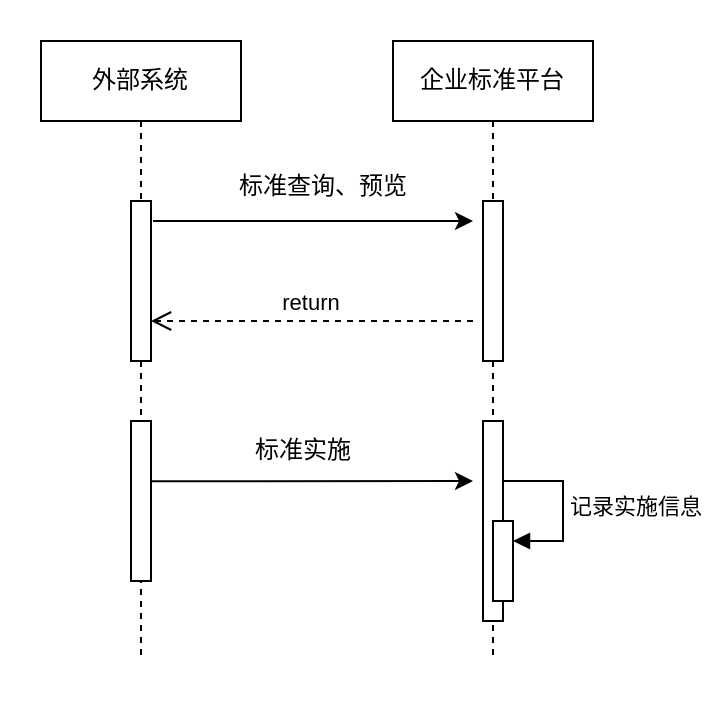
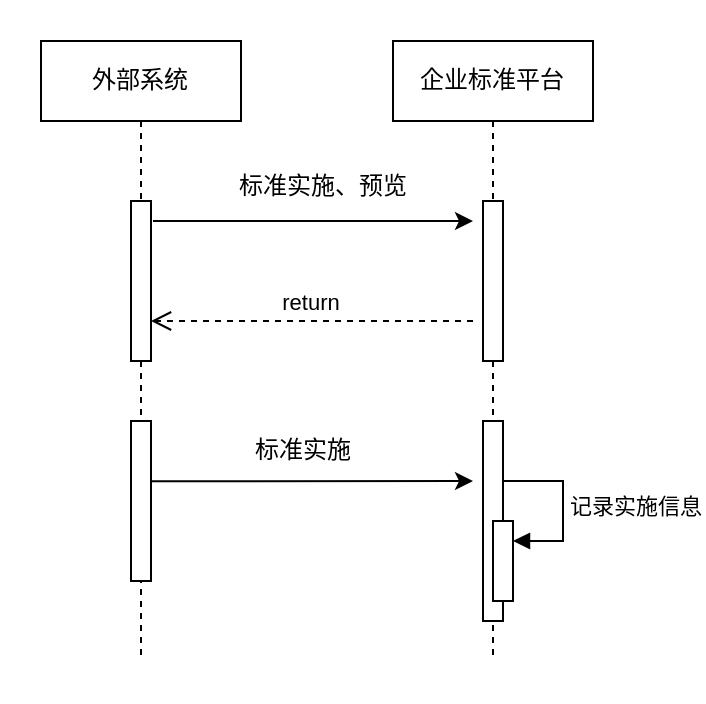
node "标准查询、预览": label "标准查询、预览" -> "标准实施、预览"
